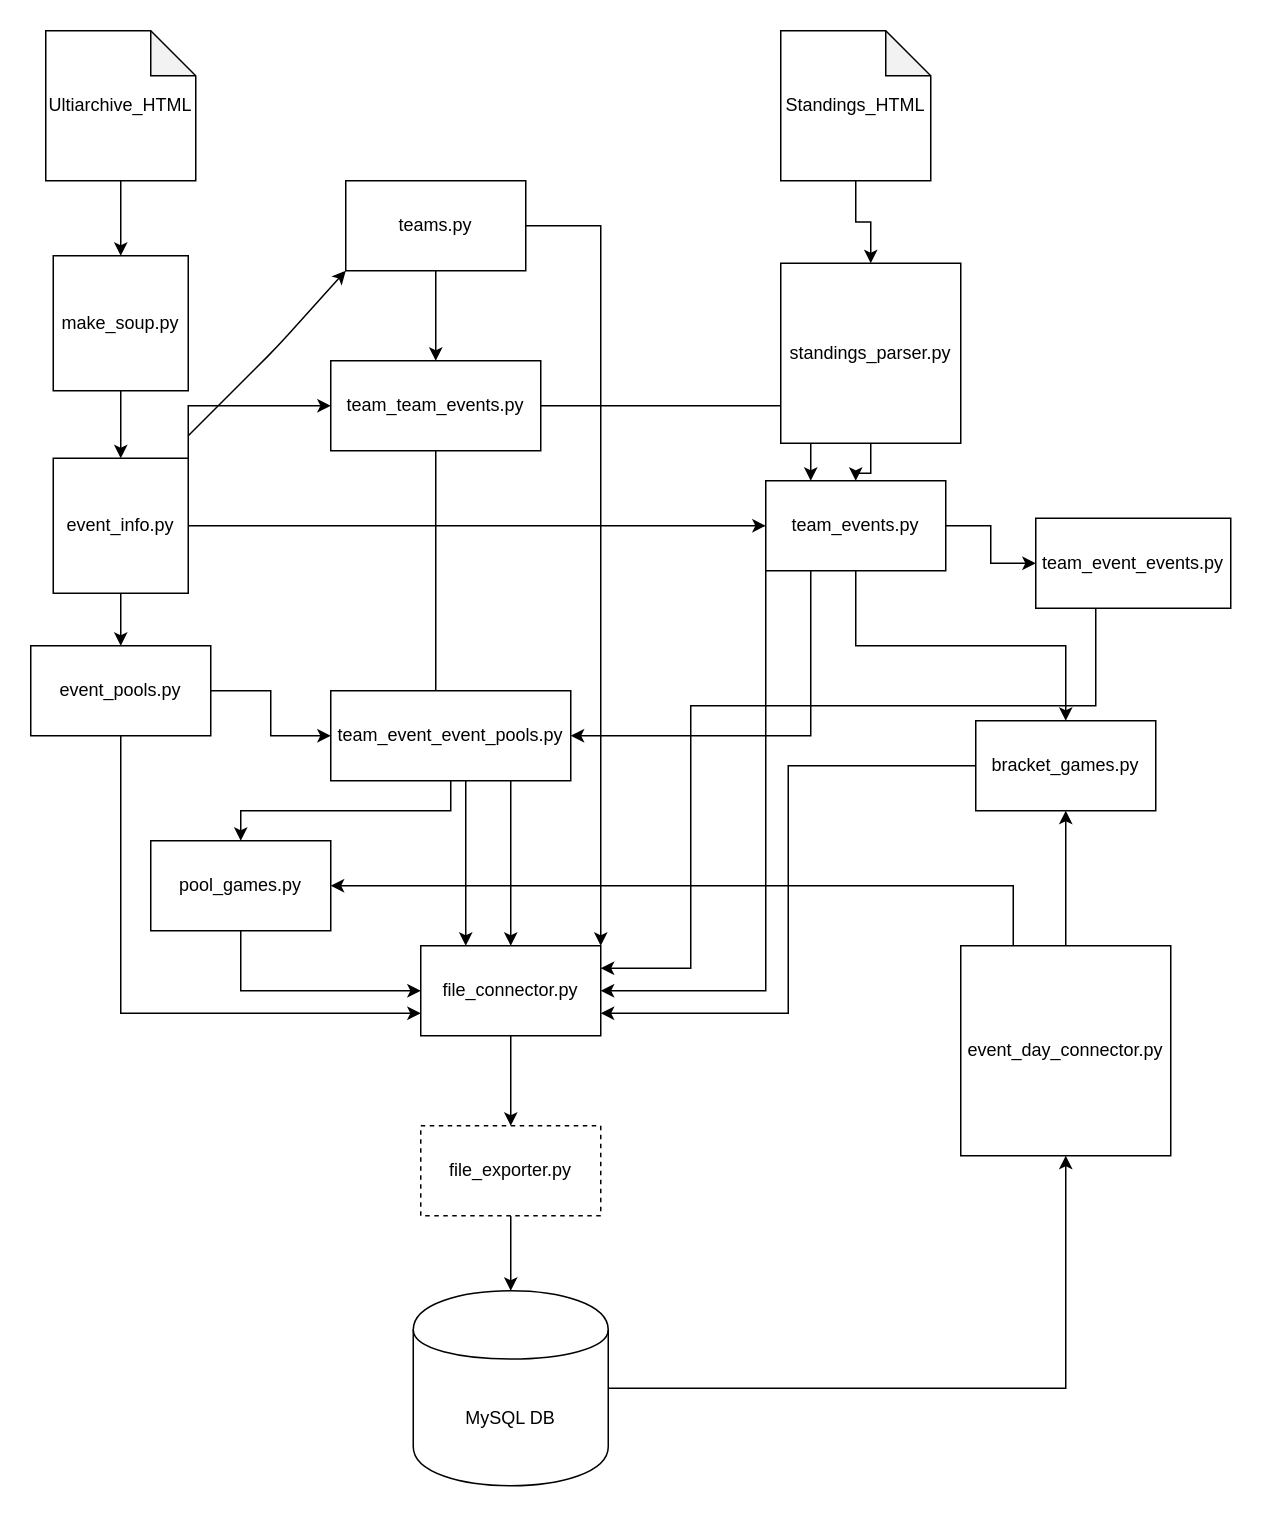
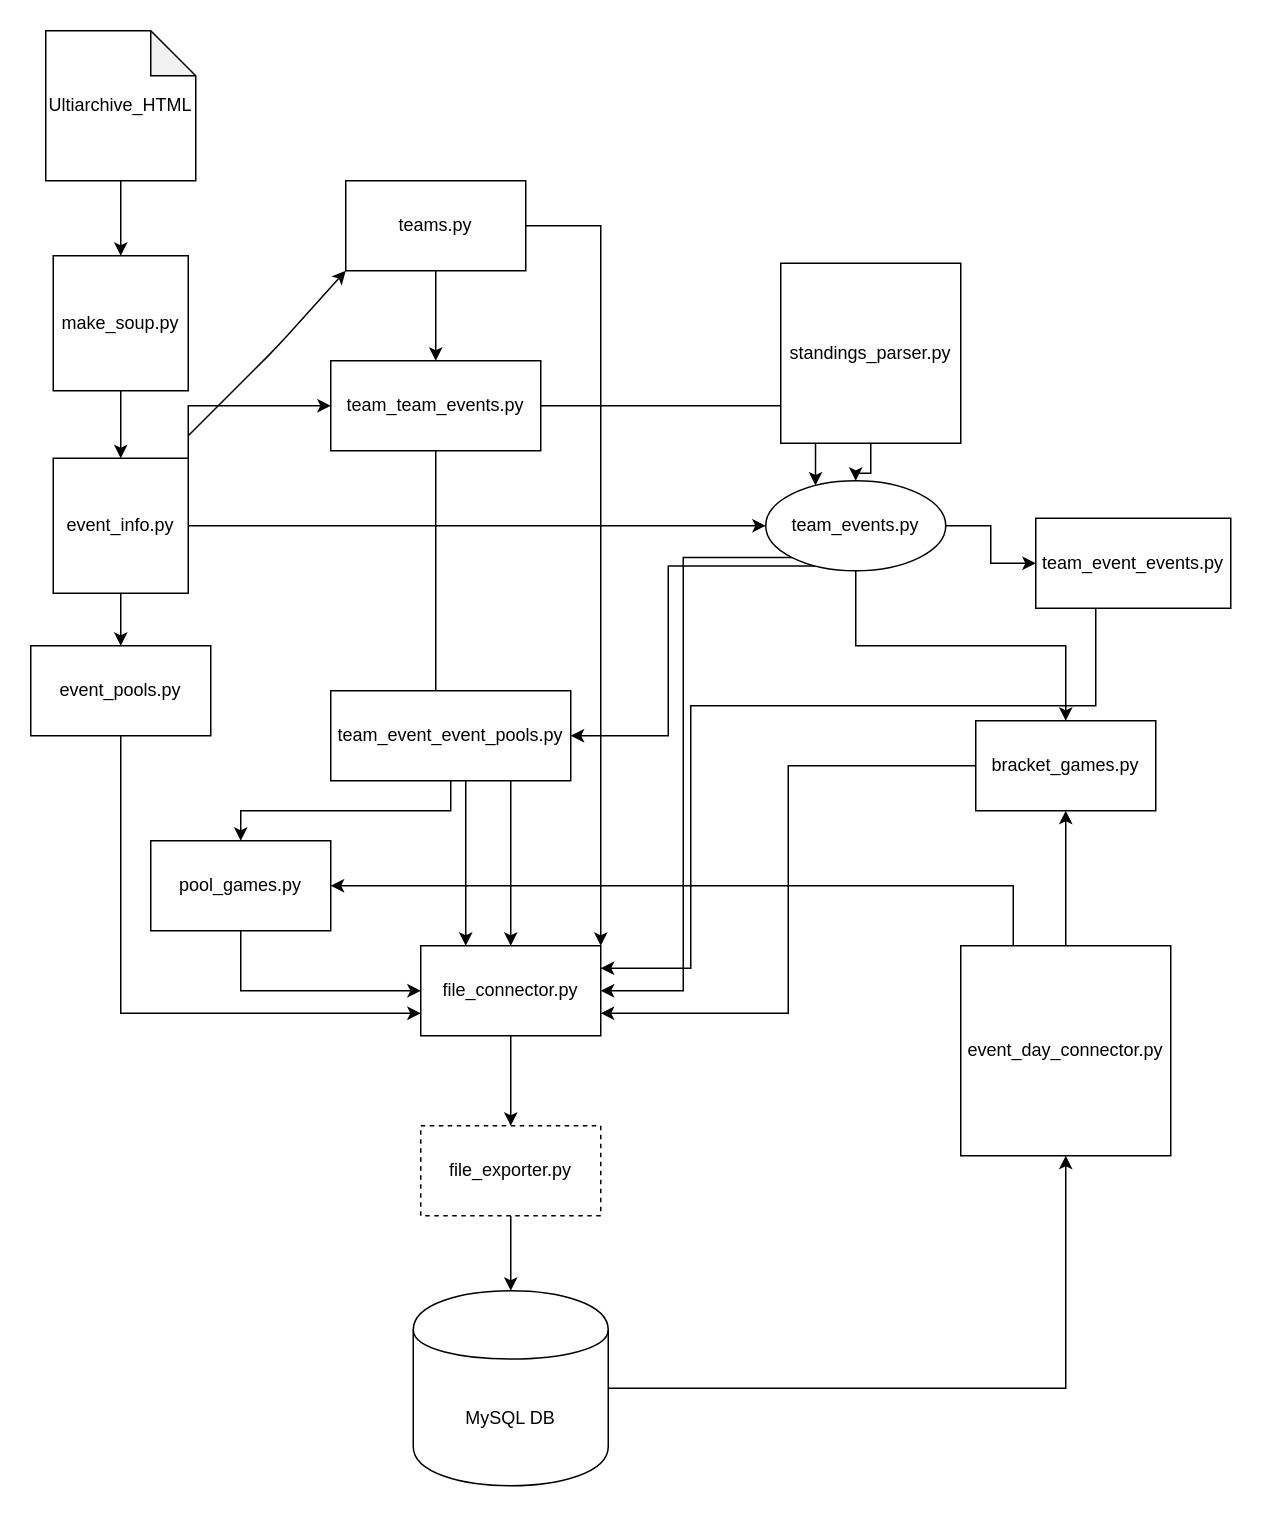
node "Standings_HTML": removed
edge "Standings_HTML" -> "standings_parser.py": removed
node "team_events.py": shape rectangle -> ellipse
edge "event_pools.py" -> "team_event_event_pools.py": removed
